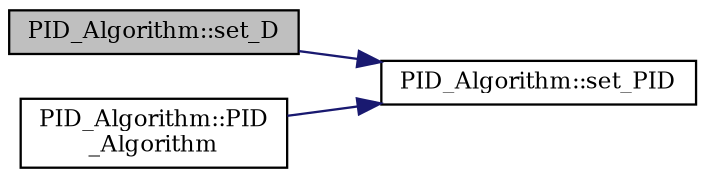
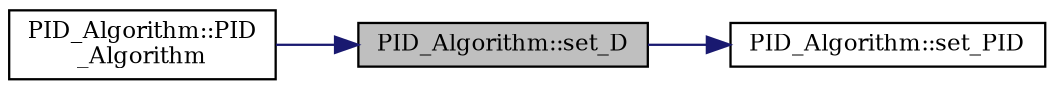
edge "PID_Algorithm::PID _Algorithm" -> "PID_Algorithm::set_PID": now "PID_Algorithm::PID _Algorithm" -> "PID_Algorithm::set_D"
